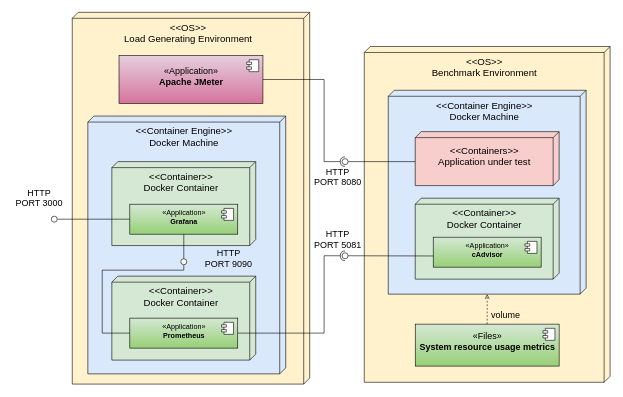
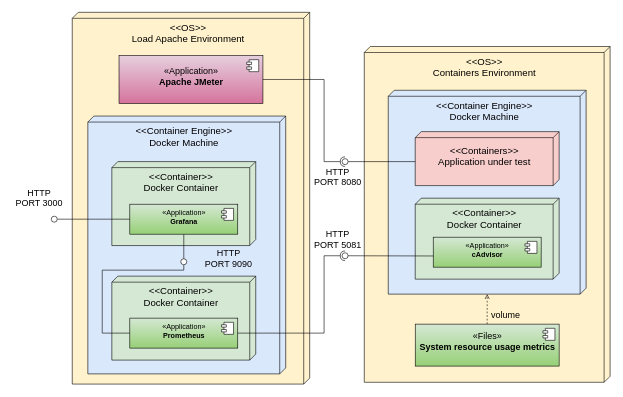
node "<<OS>> Load Generating Environment": label "<<OS>> Load Generating Environment" -> "<<OS>> Load Apache Environment"
node "<<OS>> Benchmark Environment": label "<<OS>> Benchmark Environment" -> "<<OS>> Containers Environment"
